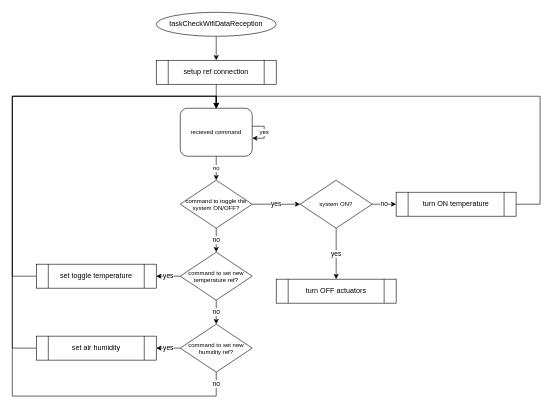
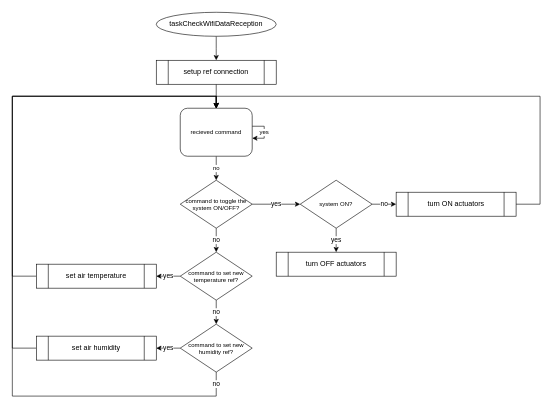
node "turn ON temperature": label "turn ON temperature" -> "turn ON actuators"
node "set toggle temperature": label "set toggle temperature" -> "set air temperature"
node "turn OFF actuators": moved (336, 291) -> (336, 264)
